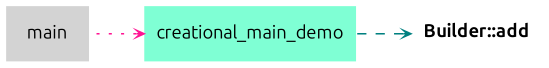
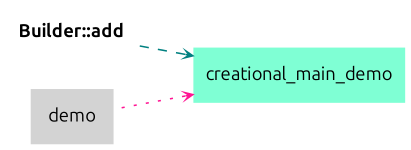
node "main": label "main" -> "demo"
edge "creational_main_demo" -> "Builder::add": reversed
